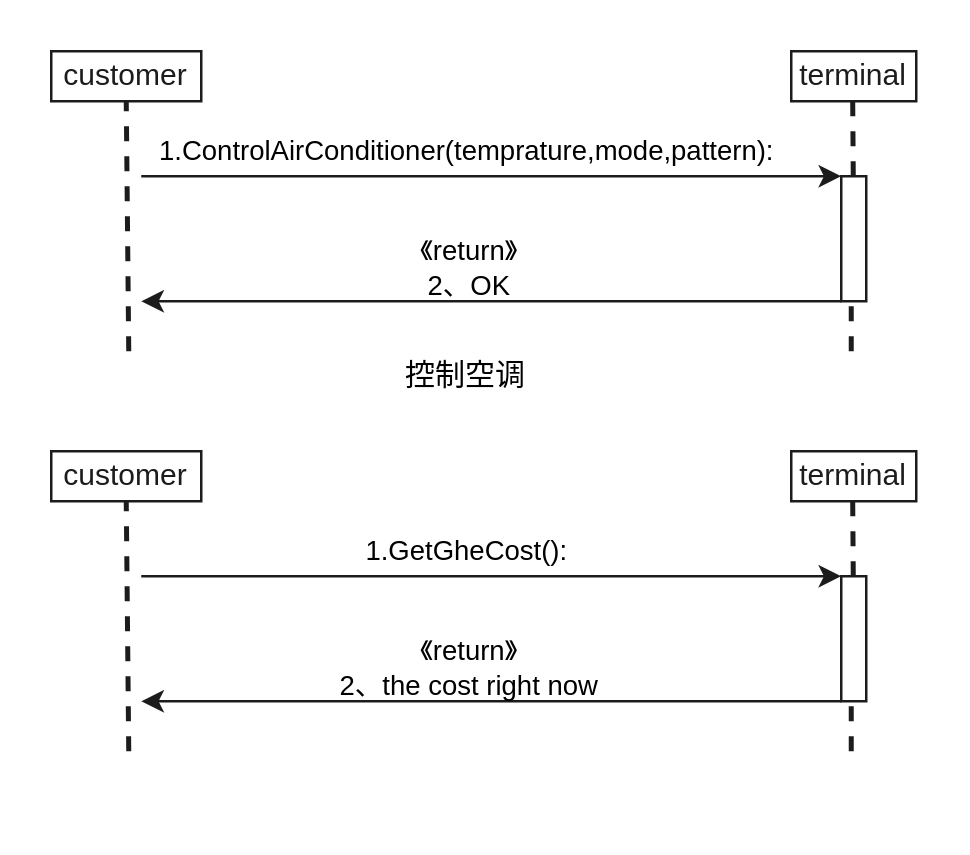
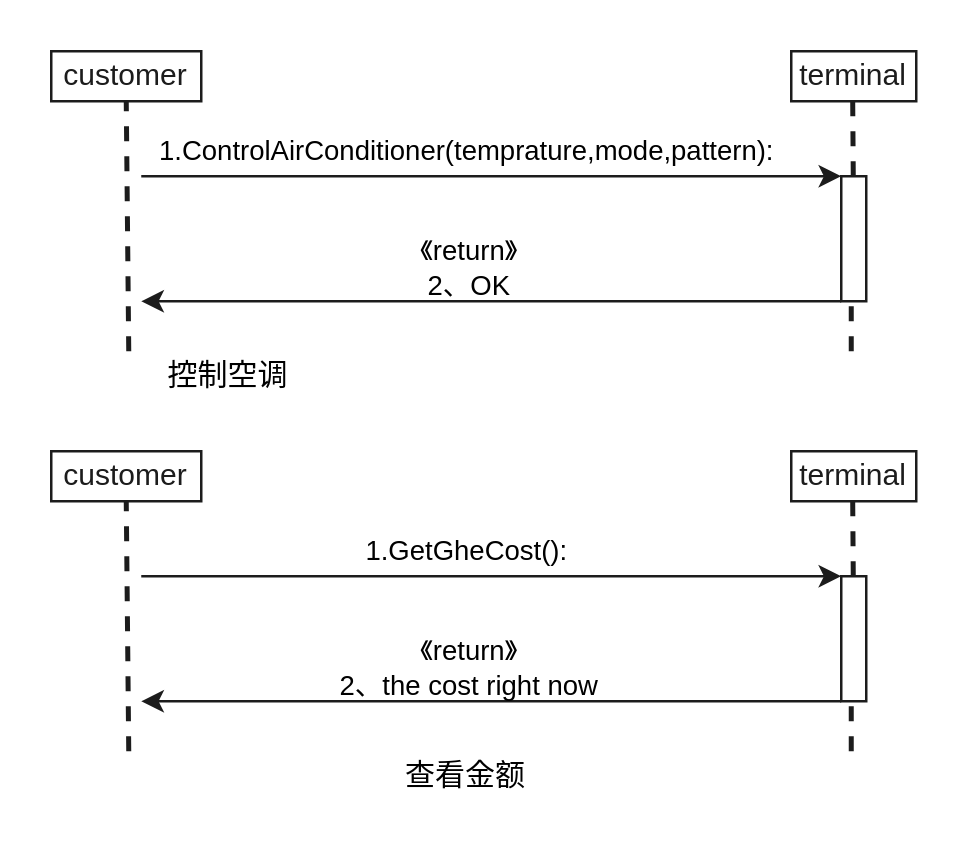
node "控制空调": moved (466, 376) -> (229, 376)
node "查看金额": added
